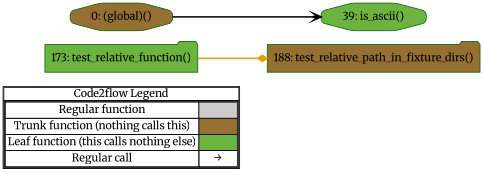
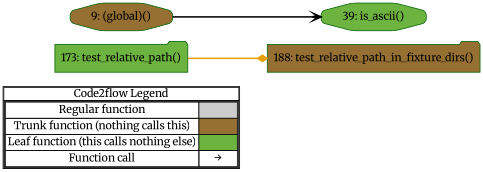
node "0: (global)()": label "0: (global)()" -> "9: (global)()"
node "173: test_relative_function()": label "173: test_relative_function()" -> "173: test_relative_path()"
node "Code2flow Legend": text "Regular call" -> "Function call"
